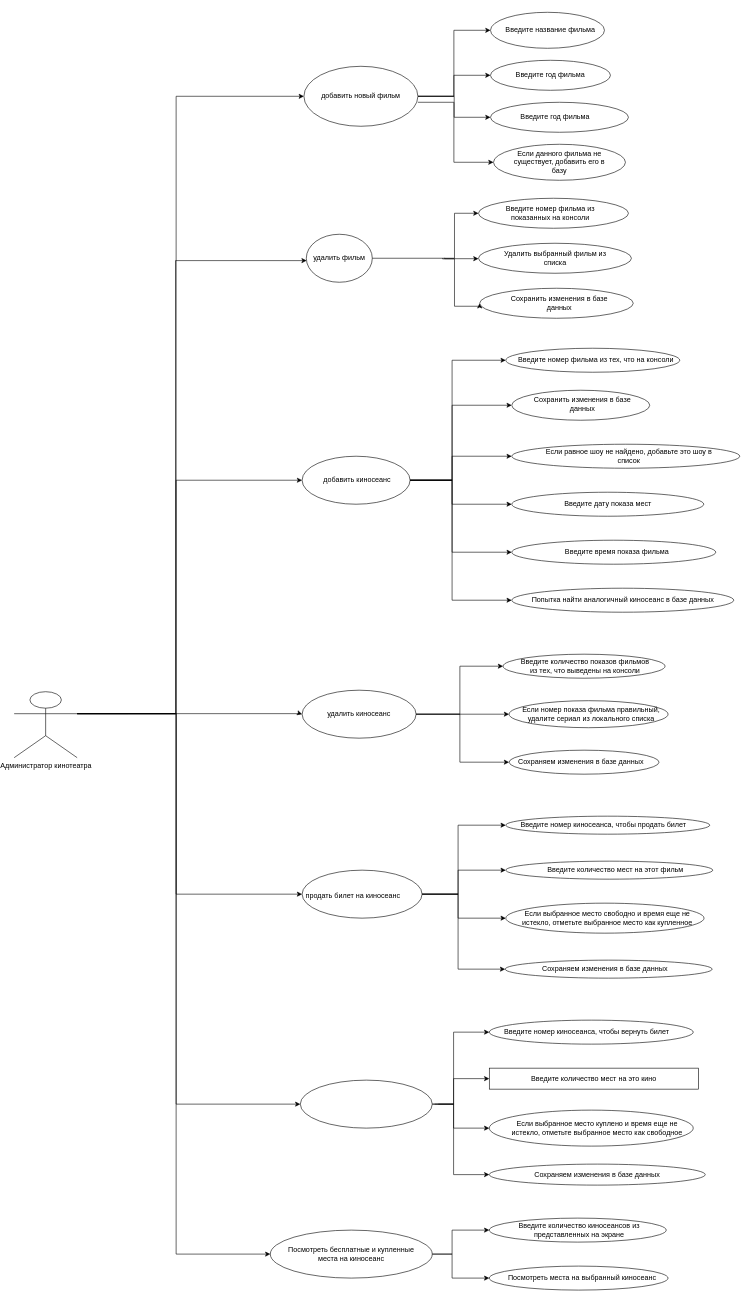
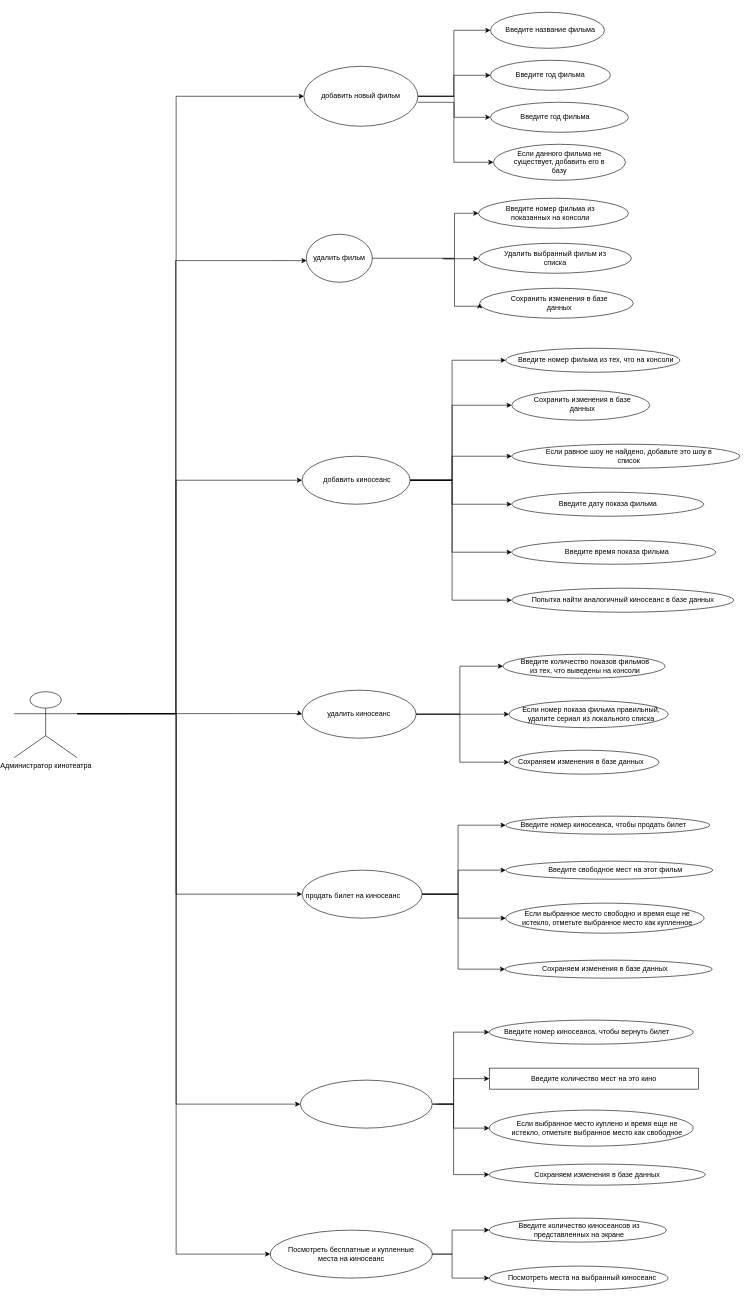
node "Введите дату показа мест": label "Введите дату показа мест" -> "Введите дату показа фильма"
node "Введите количество мест на этот фильм": label "Введите количество мест на этот фильм" -> "Введите свободное мест на этот фильм"
